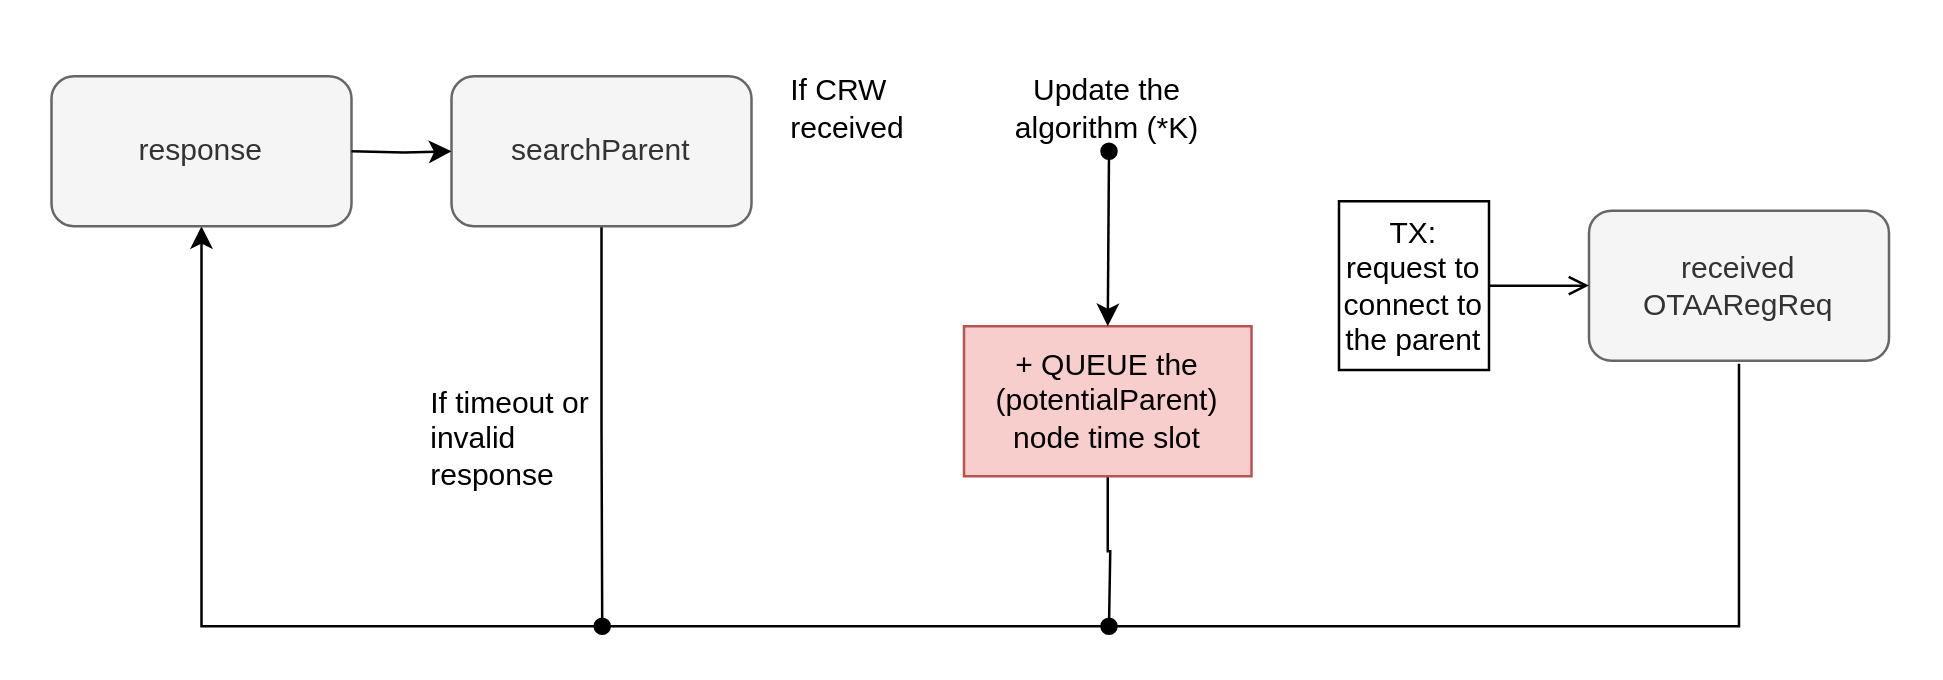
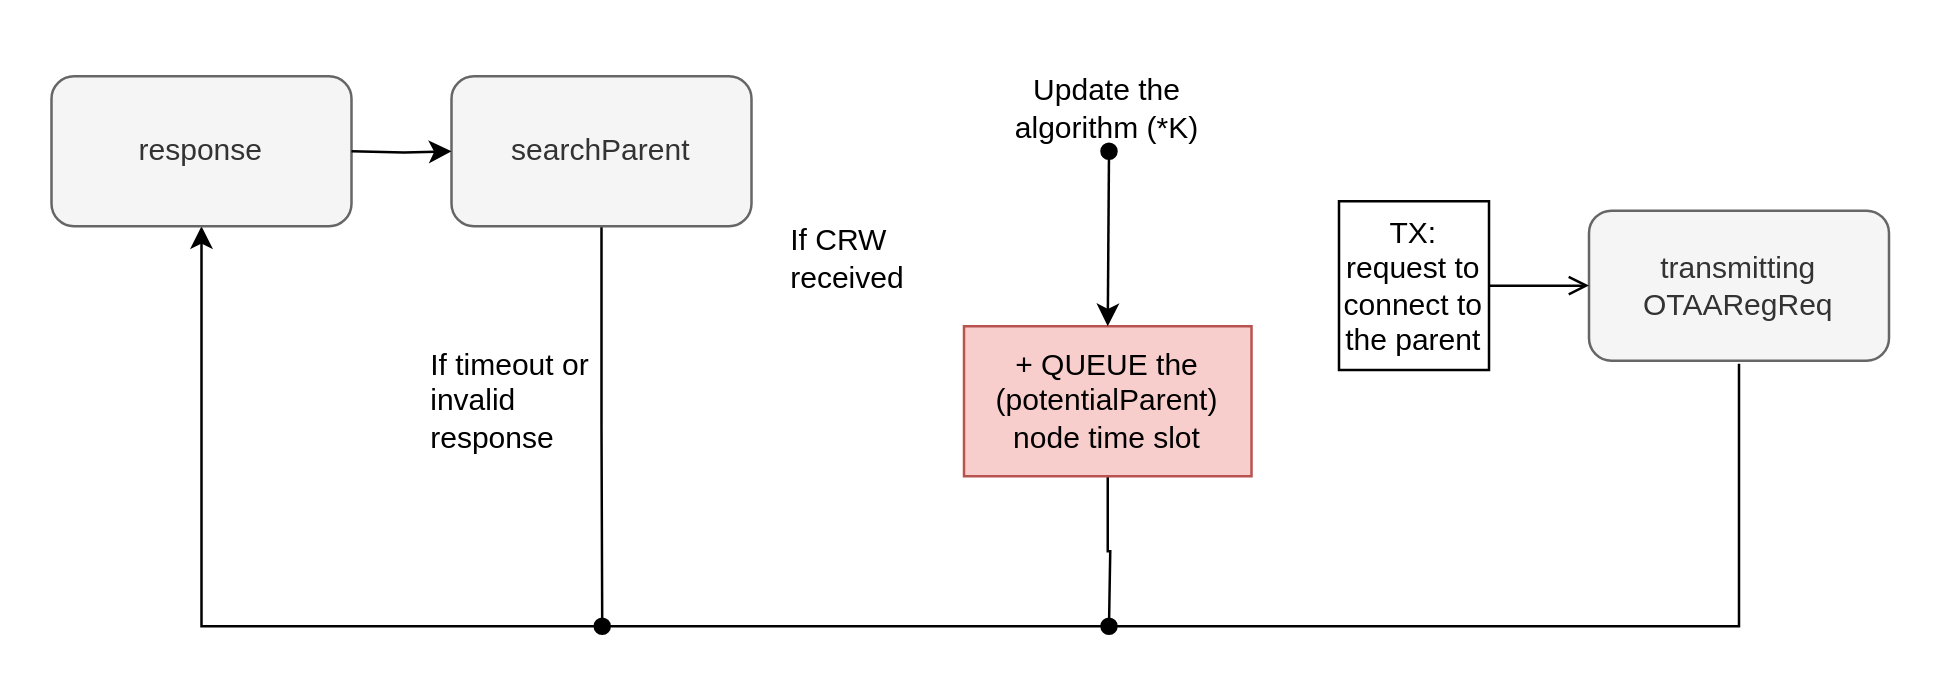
node "If CRW received": moved (867, 108) -> (867, 258)
node "received OTAARegReq": label "received OTAARegReq" -> "transmitting OTAARegReq"
node "If timeout or invalid response": moved (533, 439) -> (533, 401)
